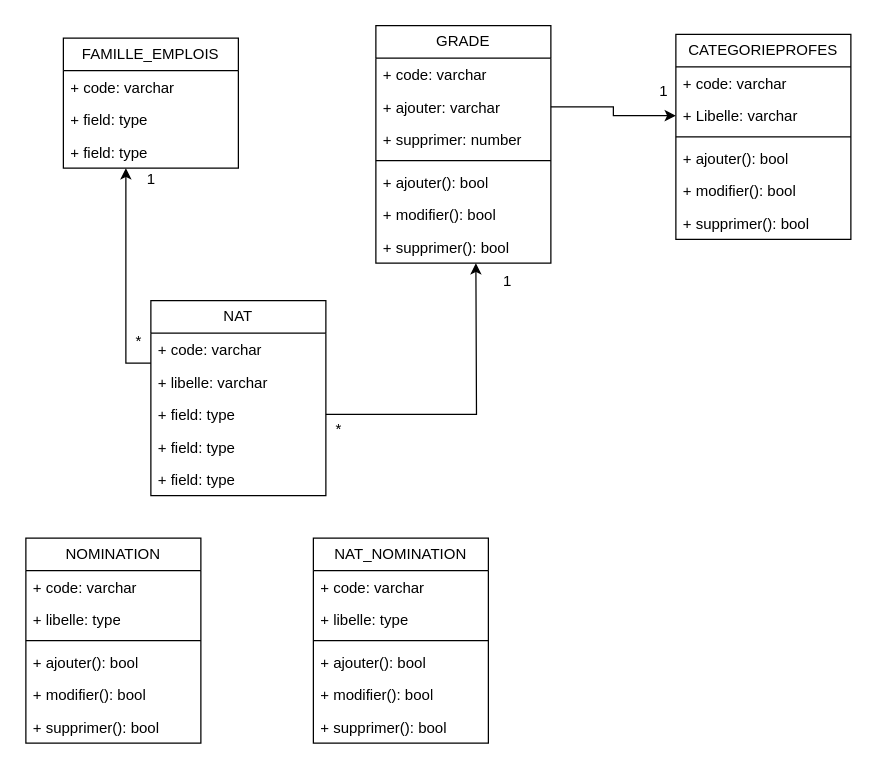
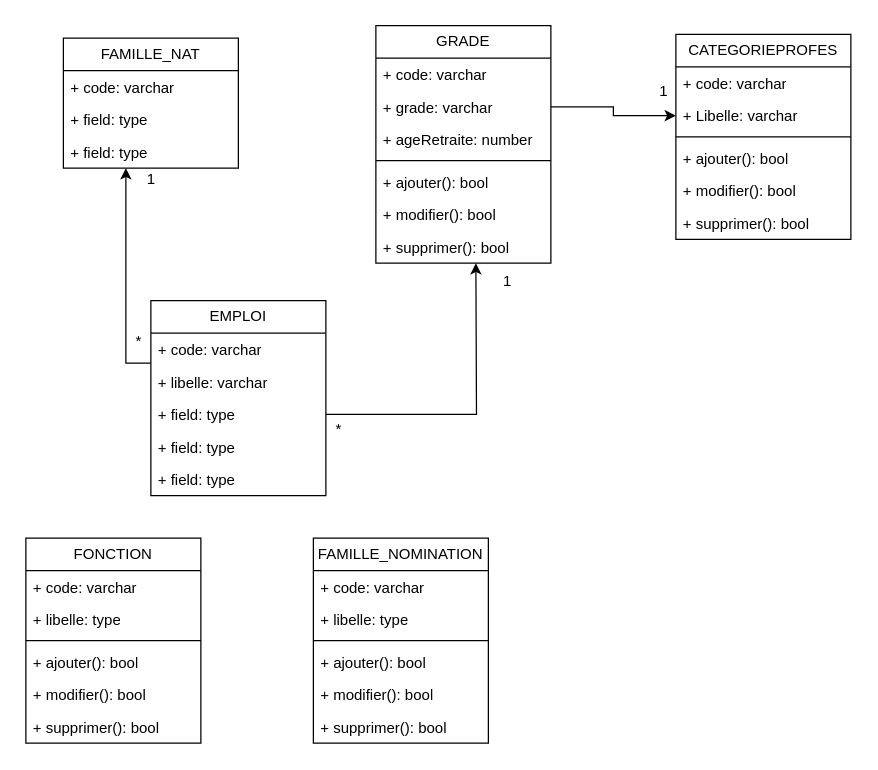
node "FAMILLE_EMPLOIS": label "FAMILLE_EMPLOIS" -> "FAMILLE_NAT"
node "+ ajouter: varchar": label "+ ajouter: varchar" -> "+ grade: varchar"
node "+ supprimer: number": label "+ supprimer: number" -> "+ ageRetraite: number"
node "NAT": label "NAT" -> "EMPLOI"
node "NOMINATION": label "NOMINATION" -> "FONCTION"
node "NAT_NOMINATION": label "NAT_NOMINATION" -> "FAMILLE_NOMINATION"
